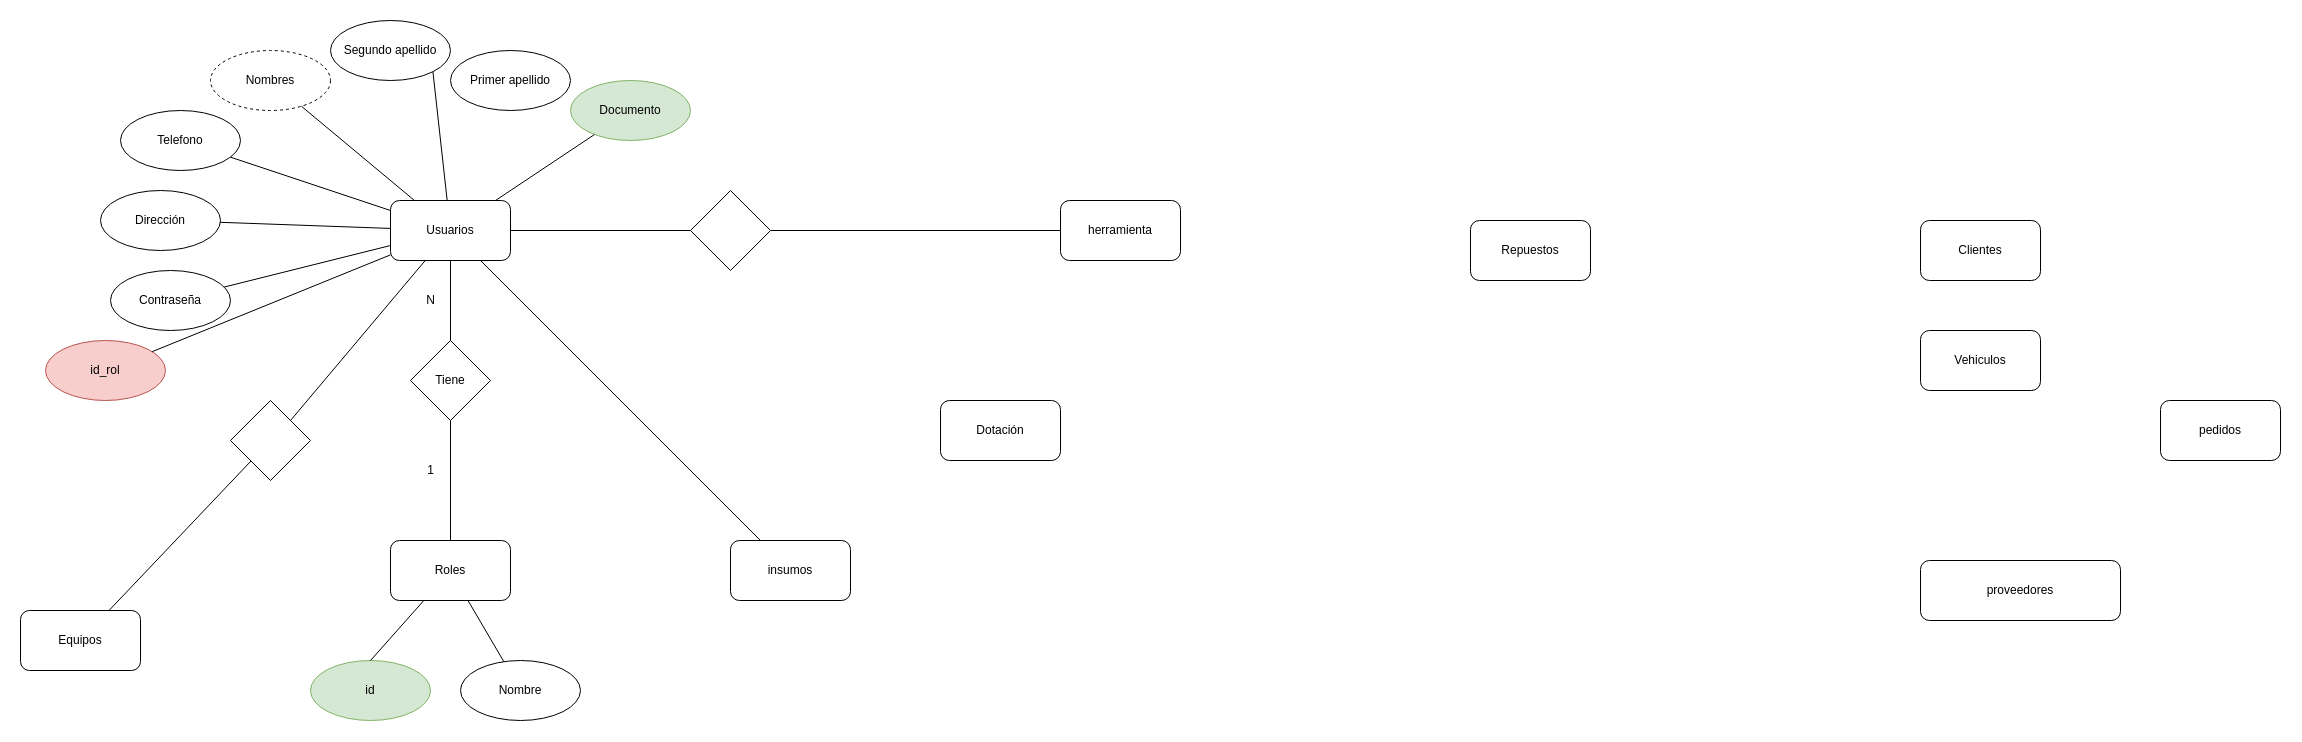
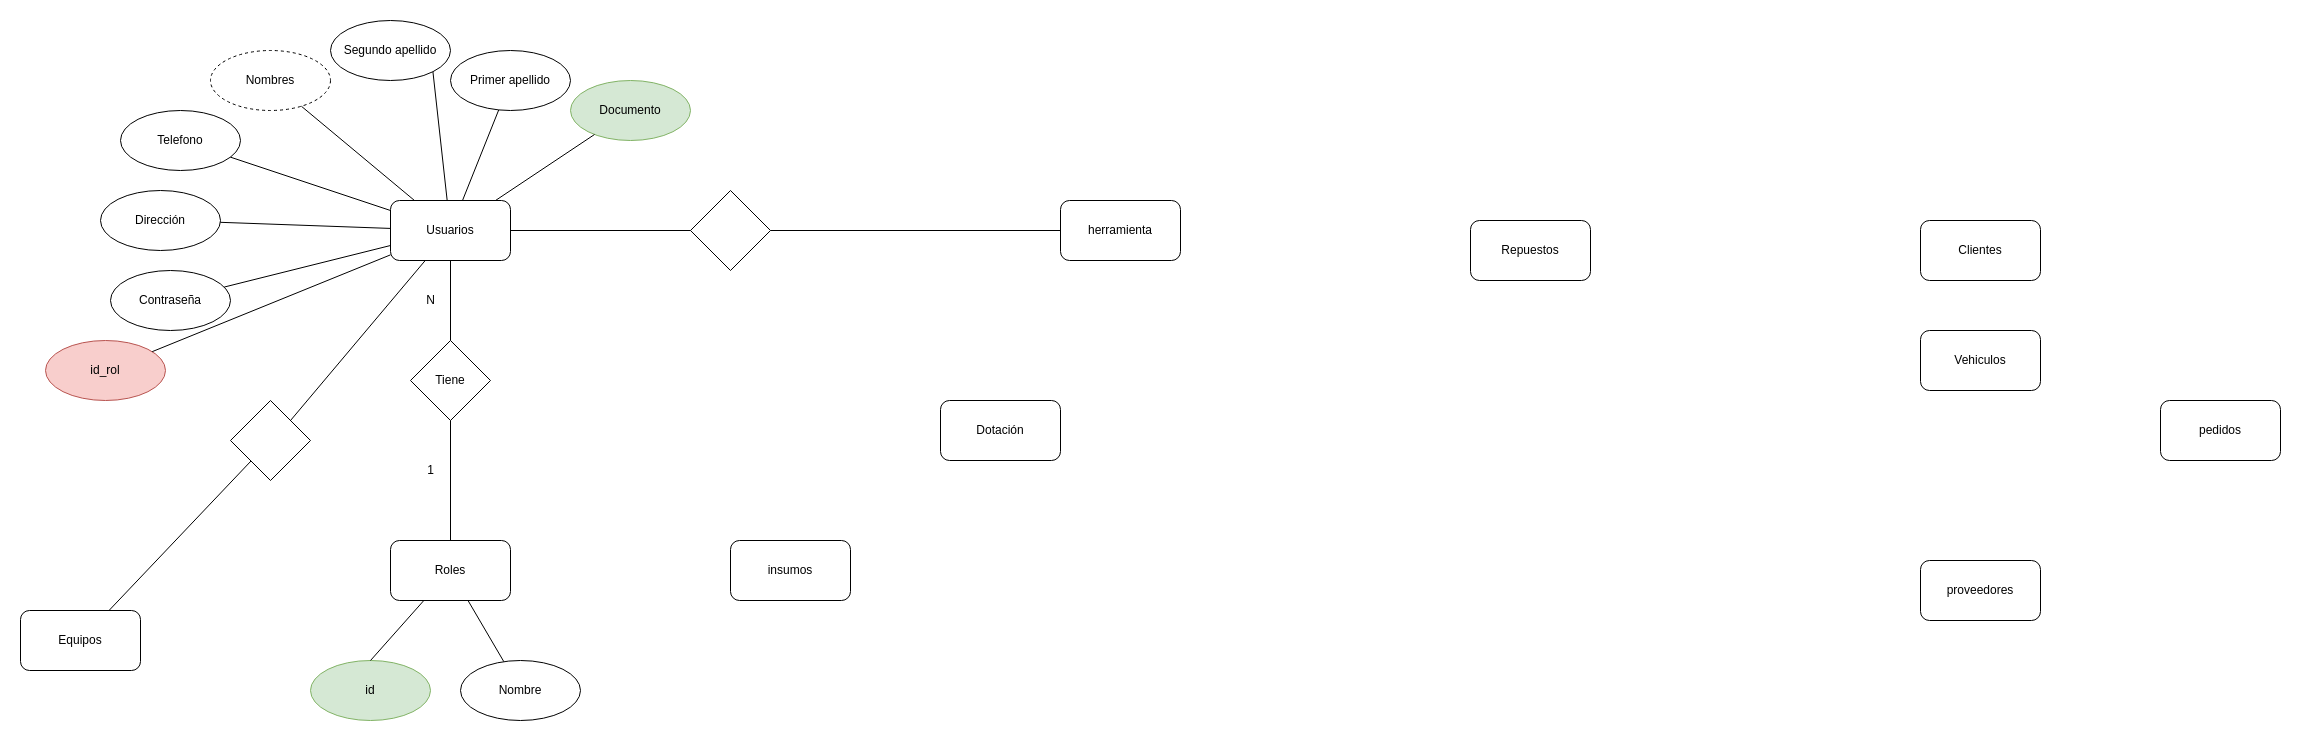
edge "Usuarios" -- "insumos": now "Usuarios" -- "Primer apellido"
node "proveedores": size 200x60 -> 120x60
